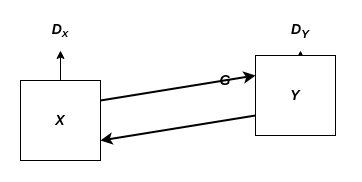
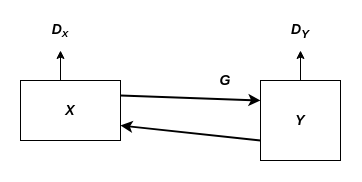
node "Y": moved (296, 96) -> (301, 121)
node "X": size 80x80 -> 100x60
